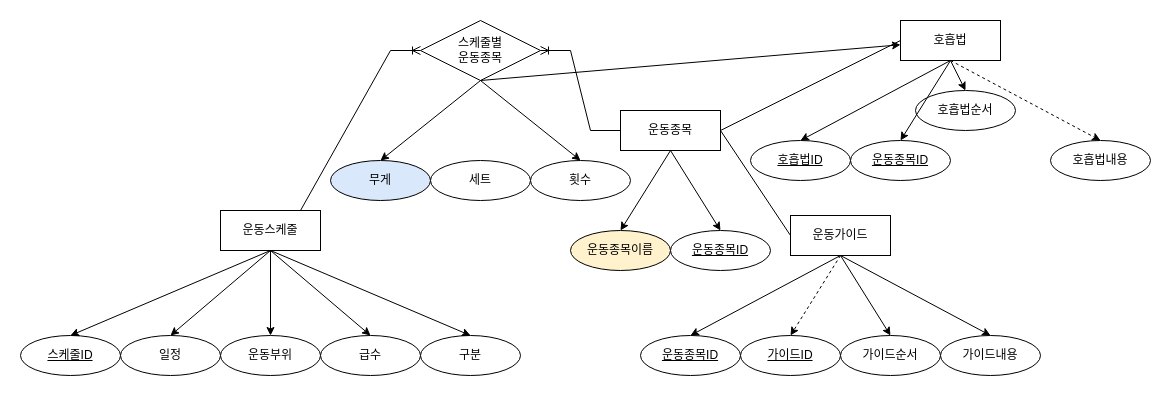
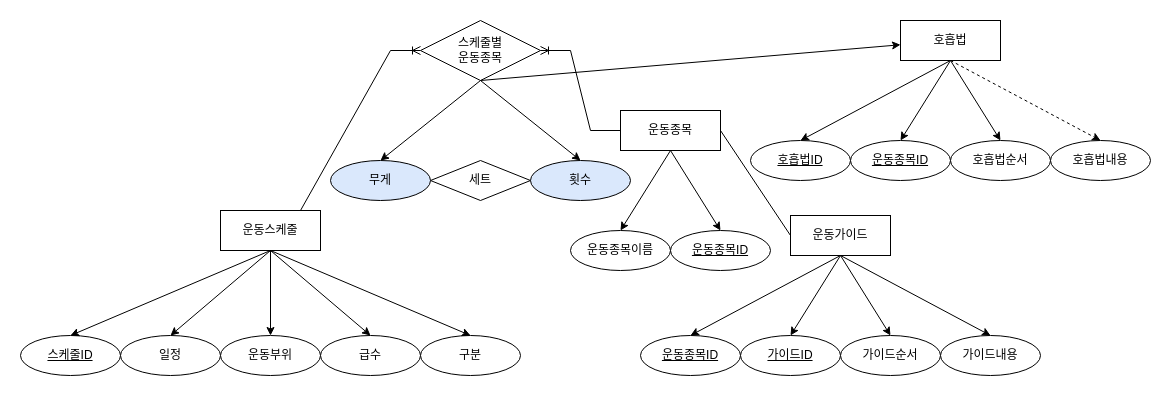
edge "호흡법" -- "운동종목": removed
node "호흡법순서": moved (966, 111) -> (1001, 161)
node "세트": shape ellipse -> diamond
node "횟수": fillcolor #ffffff -> #dae8fc
node "운동종목이름": fillcolor #fff2cc -> #ffffff
edge "운동가이드" -> "가이드ID": style dashed -> solid
